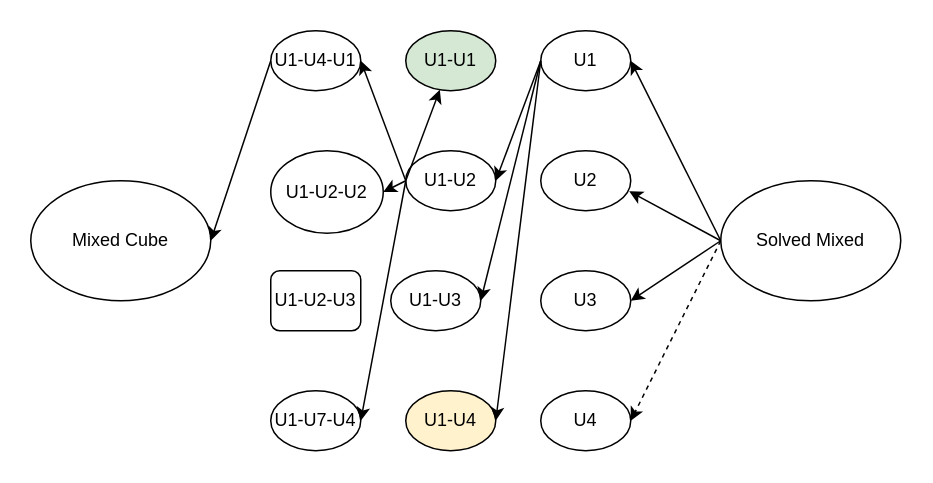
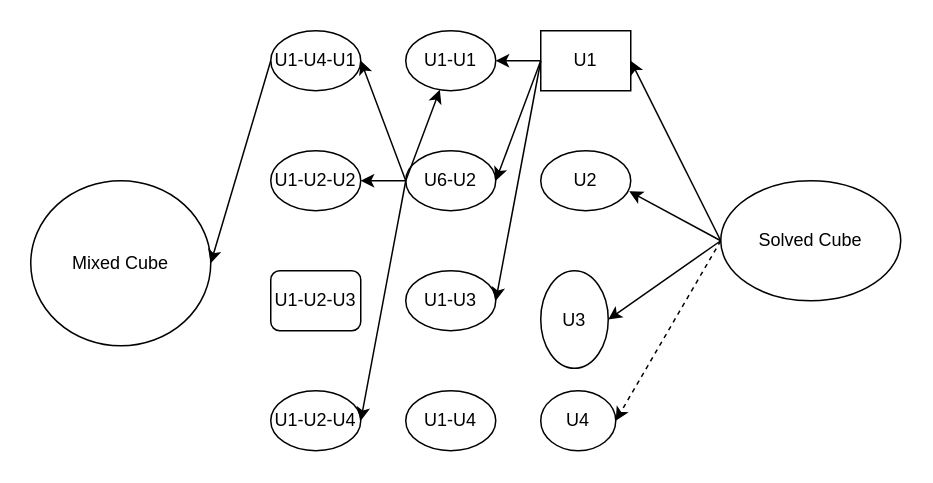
node "U1-U1": fillcolor #d5e8d4 -> #ffffff
edge "U1" -> "U1-U1": added
node "U1": shape ellipse -> rectangle
node "U1-U2": label "U1-U2" -> "U6-U2"
node "U1-U2-U2": size 113x83 -> 90x60
node "Mixed Cube": size 180x120 -> 180x165
node "Solved Mixed": label "Solved Mixed" -> "Solved Cube"
edge "U1" -> "U1-U4": removed
node "U1-U3": moved (436, 301) -> (451, 301)
node "U3": size 90x60 -> 68x98
node "U1-U7-U4": label "U1-U7-U4" -> "U1-U2-U4"
node "U1-U4": fillcolor #fff2cc -> #ffffff
node "U4": size 90x60 -> 75x60
